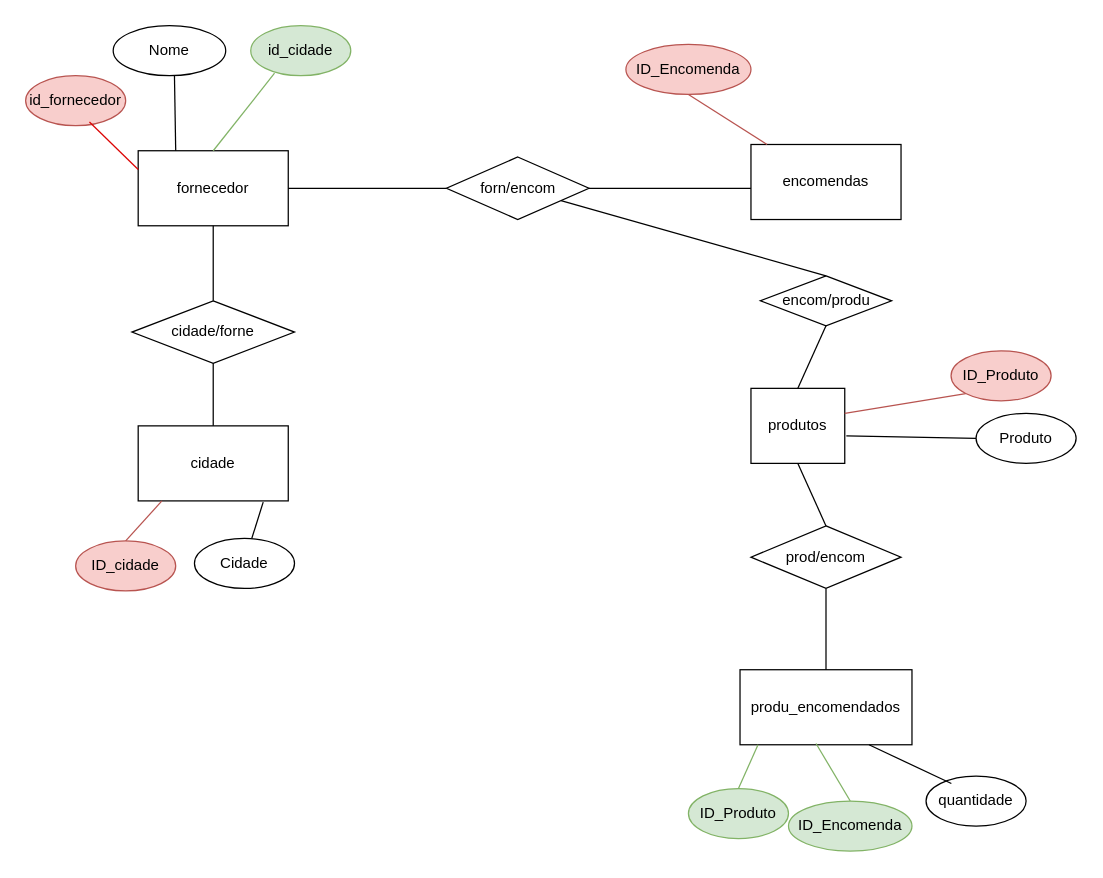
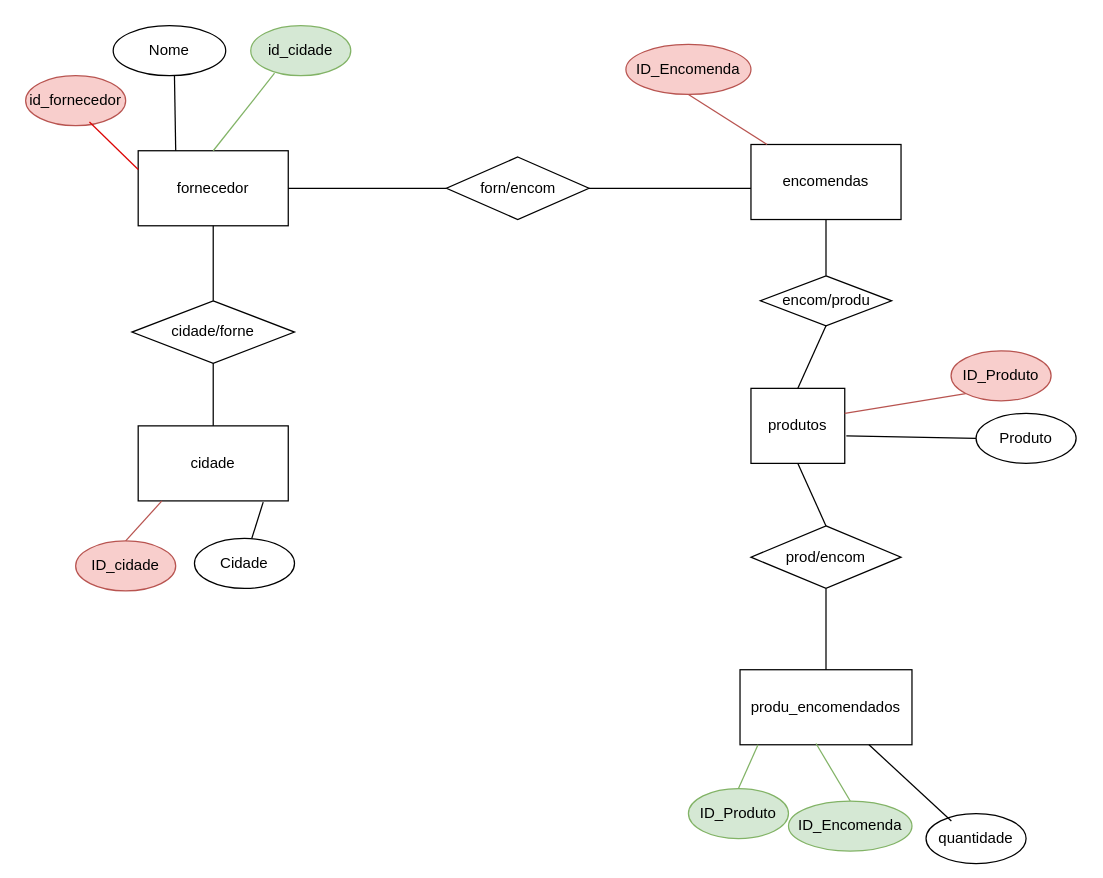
edge "forn/encom" -- "encom/produ": now "encomendas" -- "encom/produ"
node "quantidade": moved (976, 801) -> (976, 838)
